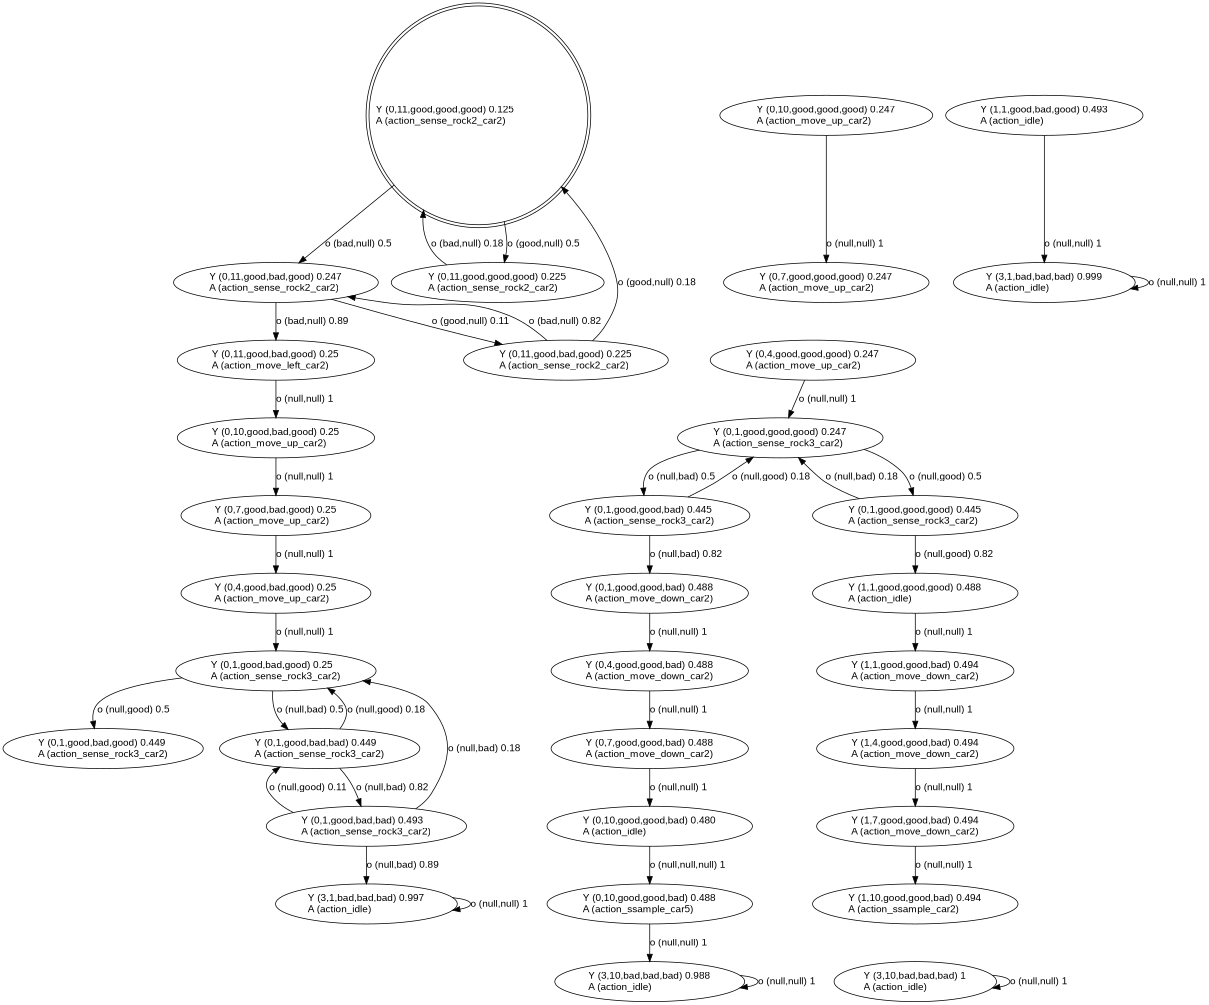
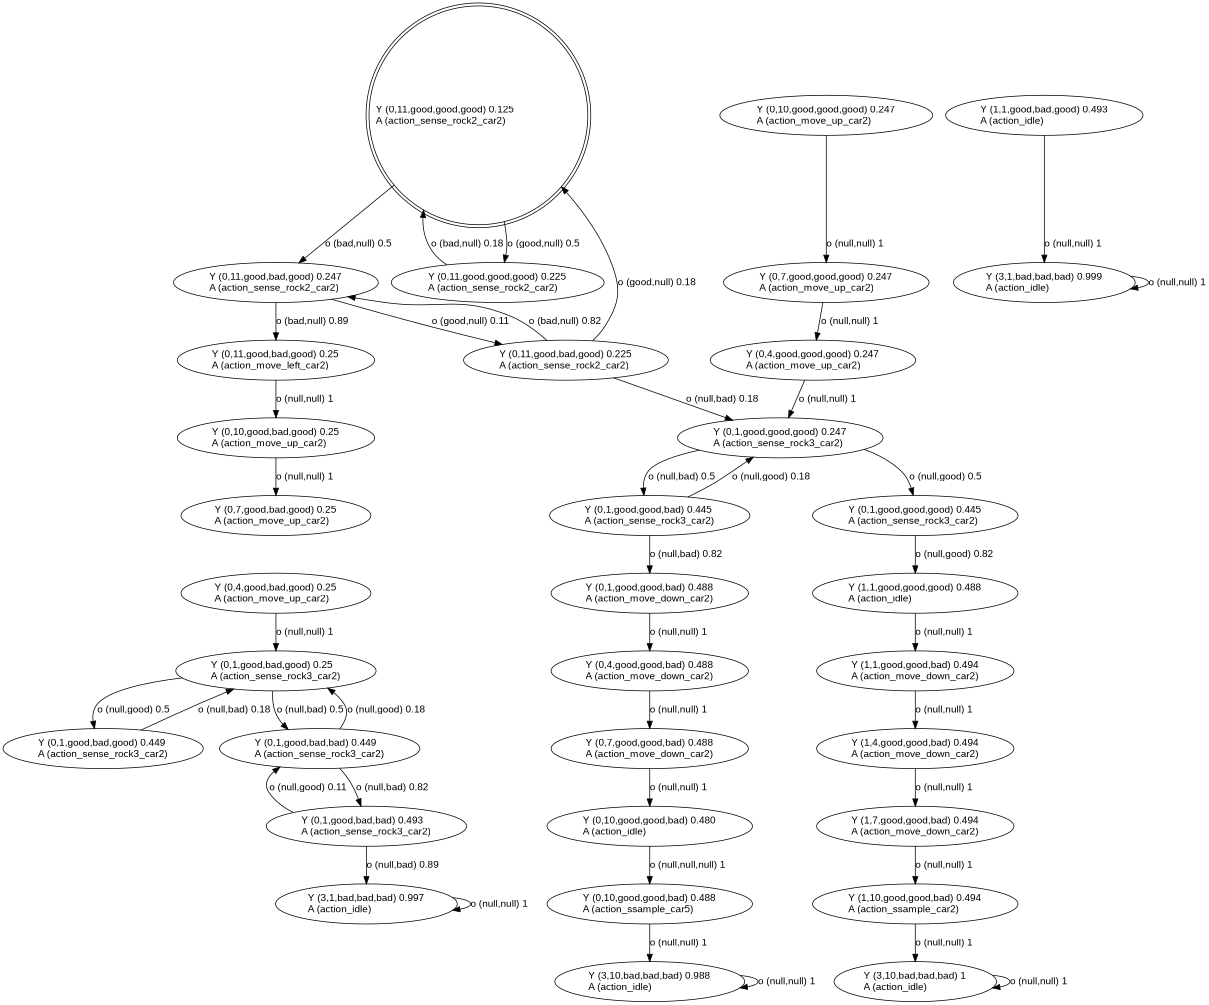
edge "Y (0,7,good,good,good) 0.247 A (action_move_up_car2)" -> "Y (0,4,good,good,good) 0.247 A (action_move_up_car2)": added, label "o (null,null) 1"
edge "Y (0,1,good,good,good) 0.445 A (action_sense_rock3_car2)" -> "Y (0,1,good,good,good) 0.247 A (action_sense_rock3_car2)": now "Y (0,11,good,bad,good) 0.225 A (action_sense_rock2_car2)" -> "Y (0,1,good,good,good) 0.247 A (action_sense_rock3_car2)"
edge "Y (0,7,good,bad,good) 0.25 A (action_move_up_car2)" -> "Y (0,4,good,bad,good) 0.25 A (action_move_up_car2)": removed, label "o (null,null) 1"
edge "Y (0,1,good,bad,bad) 0.493 A (action_sense_rock3_car2)" -> "Y (0,1,good,bad,good) 0.25 A (action_sense_rock3_car2)": now "Y (0,1,good,bad,good) 0.449 A (action_sense_rock3_car2)" -> "Y (0,1,good,bad,good) 0.25 A (action_sense_rock3_car2)"
edge "Y (1,10,good,good,bad) 0.494 A (action_ssample_car2)" -> "Y (3,10,bad,bad,bad) 1 A (action_idle)": added, label "o (null,null) 1"
